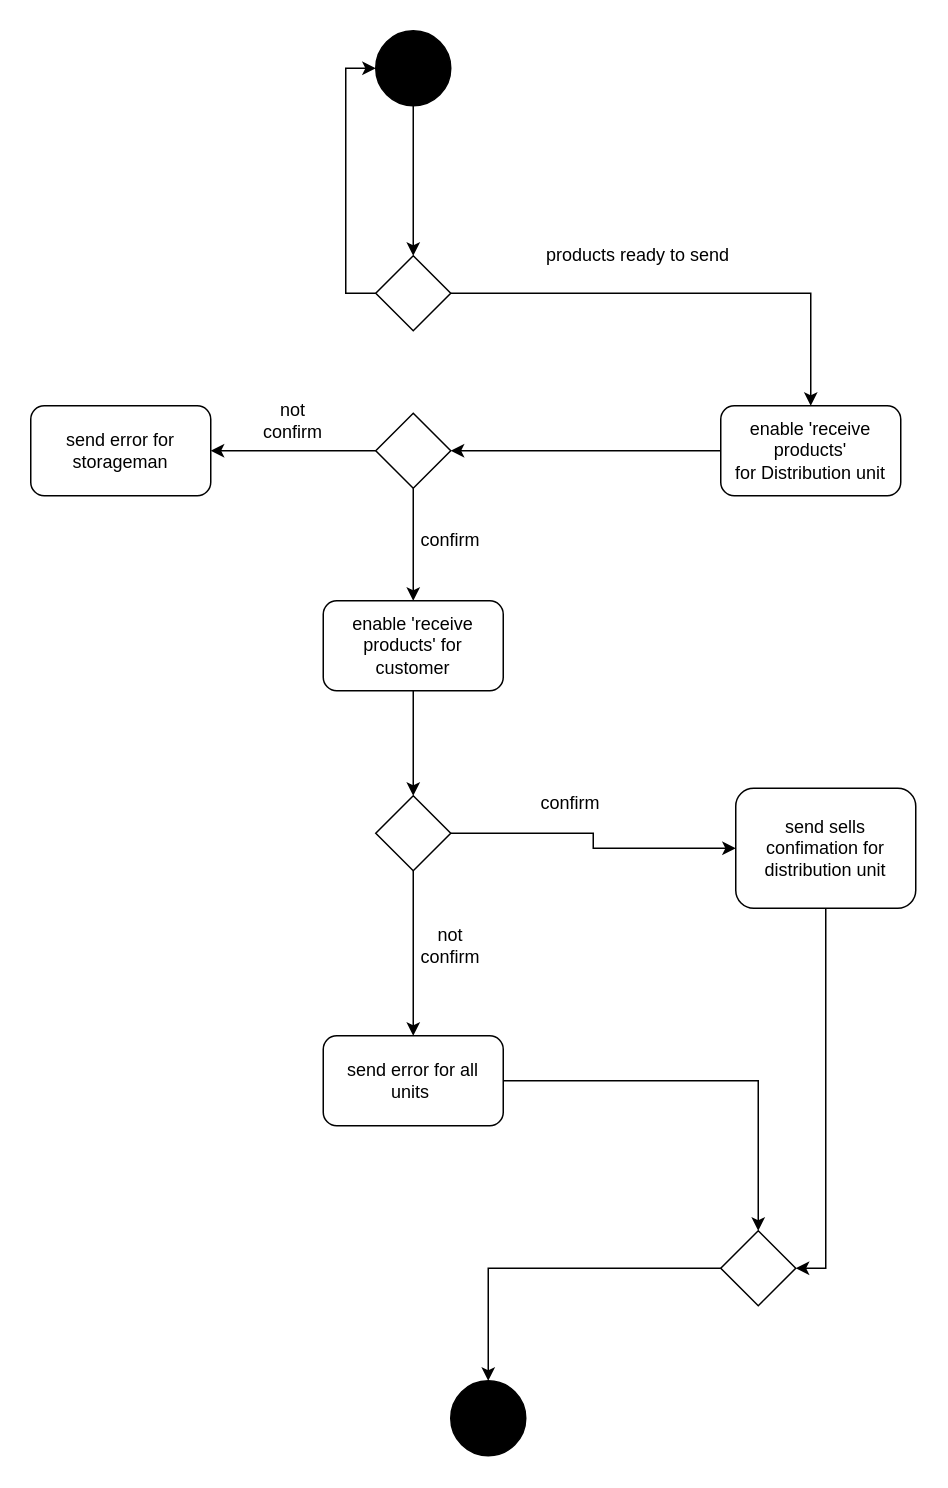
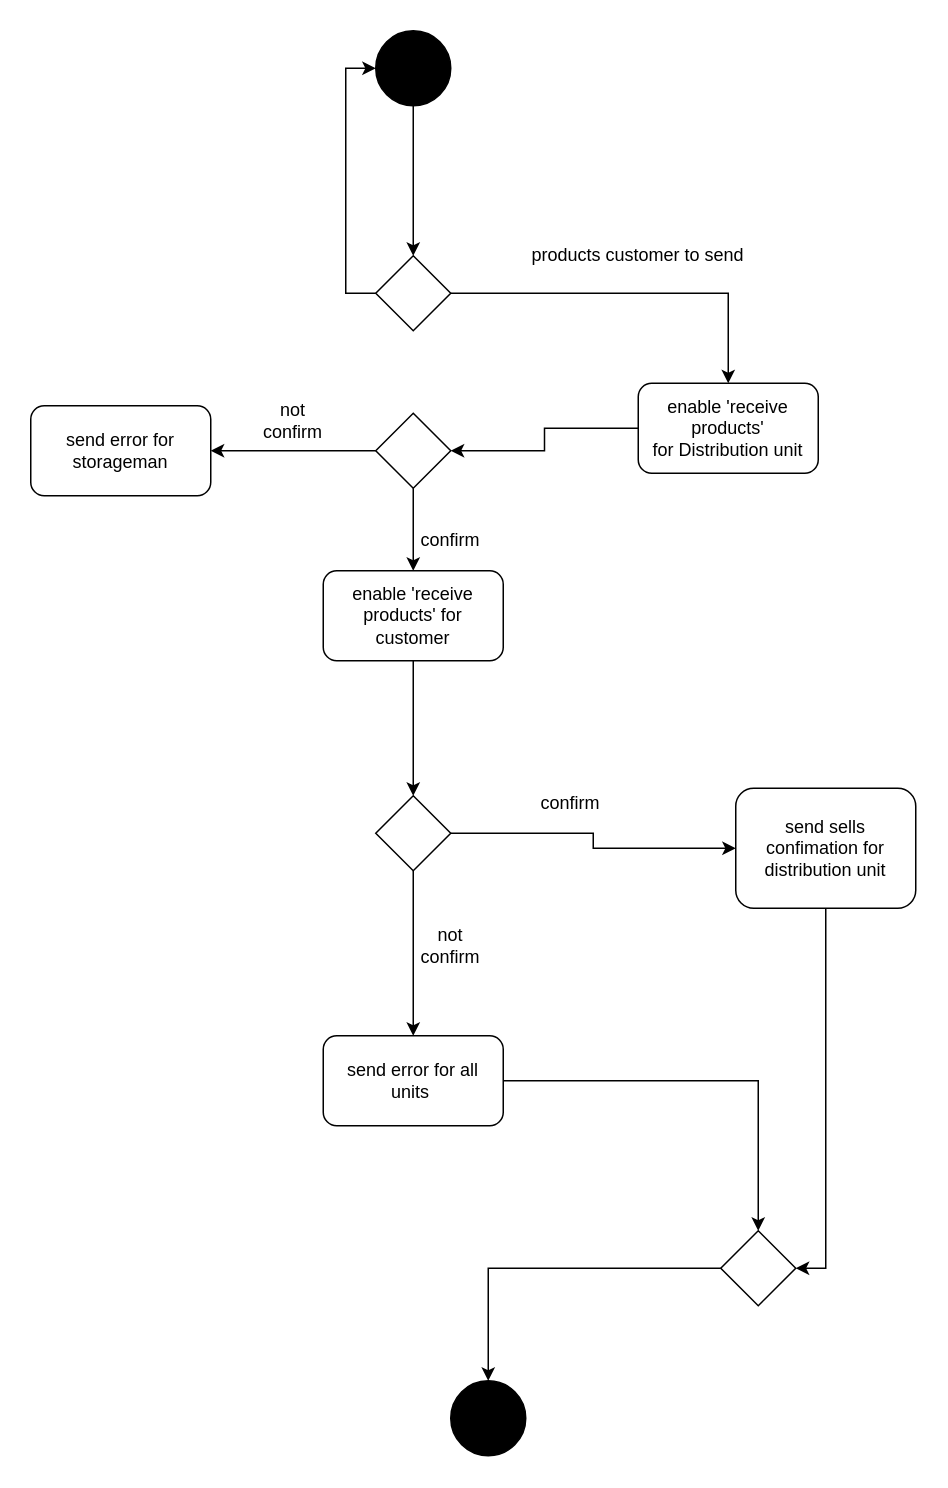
node "products ready to send": label "products ready to send" -> "products customer to send"
node "enable 'receive products' for Distribution unit": moved (811, 451) -> (728, 428)
node "enable 'receive products' for customer": moved (413, 646) -> (413, 616)
